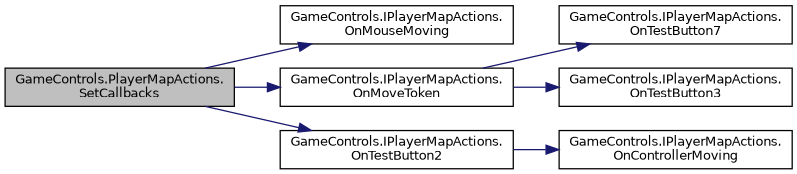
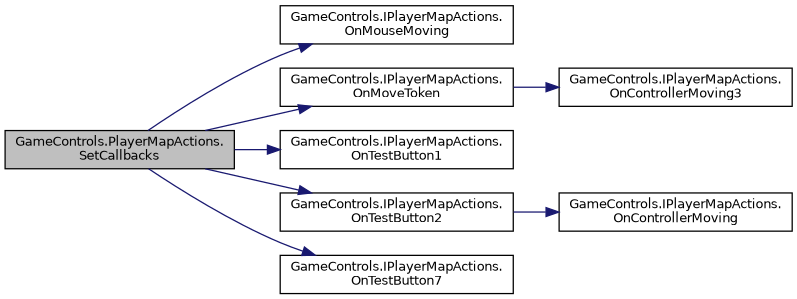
edge "GameControls.IPlayerMapActions. OnMoveToken" -> "GameControls.IPlayerMapActions. OnTestButton7": now "GameControls.PlayerMapActions. SetCallbacks" -> "GameControls.IPlayerMapActions. OnTestButton7"
node "GameControls.IPlayerMapActions. OnTestButton3": label "GameControls.IPlayerMapActions. OnTestButton3" -> "GameControls.IPlayerMapActions. OnControllerMoving3"
node "GameControls.IPlayerMapActions. OnTestButton1": added
